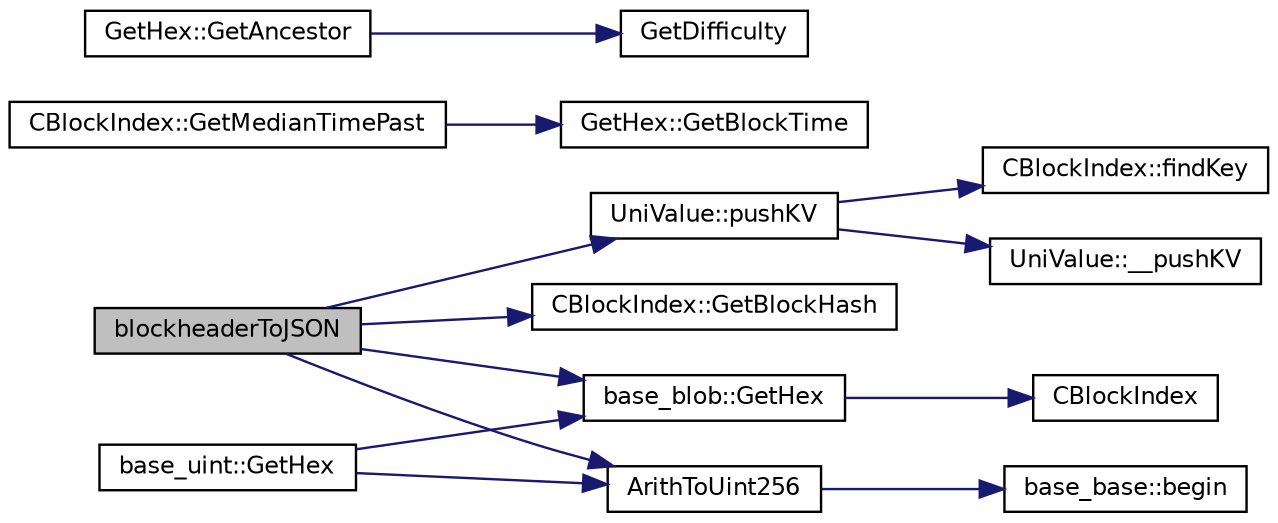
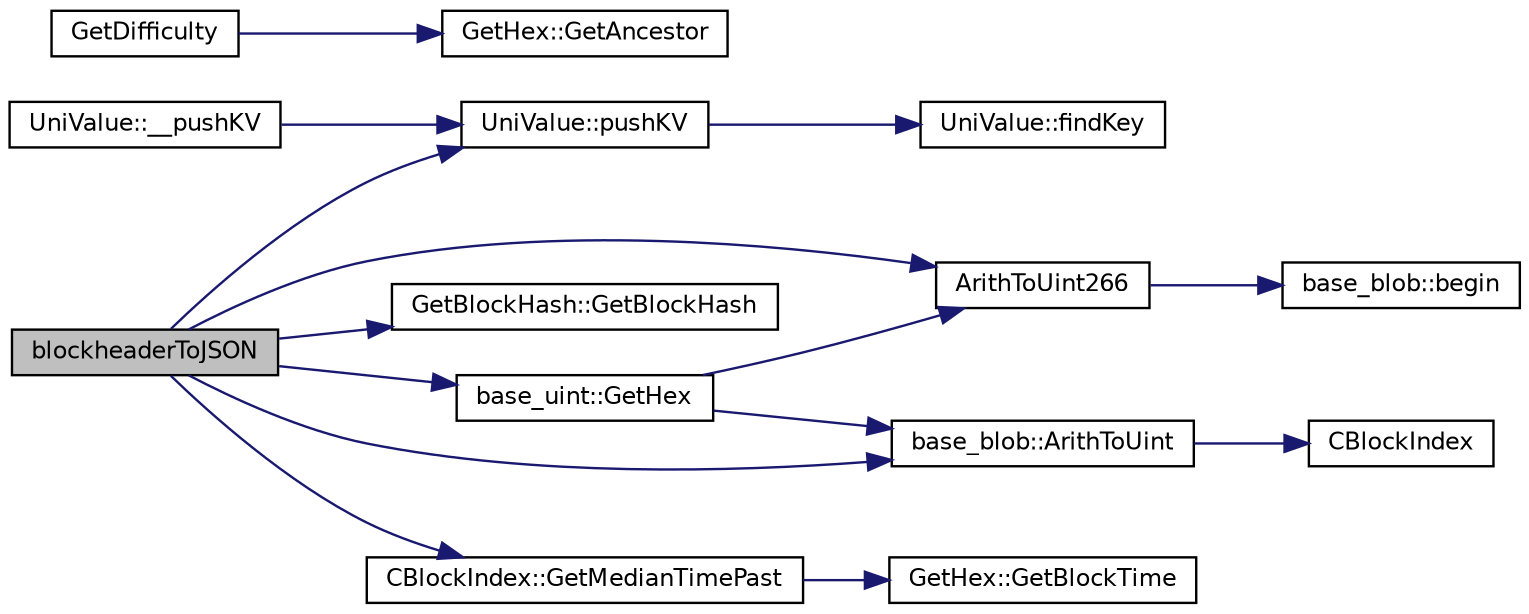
edge "GetHex::GetAncestor" -> "GetDifficulty": reversed
node "CBlockIndex::findKey": label "CBlockIndex::findKey" -> "UniValue::findKey"
edge "UniValue::pushKV" -> "UniValue::__pushKV": reversed
node "CBlockIndex::GetBlockHash": label "CBlockIndex::GetBlockHash" -> "GetBlockHash::GetBlockHash"
edge "blockheaderToJSON" -> "base_uint::GetHex": added
node "base_blob::GetHex": label "base_blob::GetHex" -> "base_blob::ArithToUint"
edge "blockheaderToJSON" -> "CBlockIndex::GetMedianTimePast": added
node "ArithToUint256": label "ArithToUint256" -> "ArithToUint266"
node "base_base::begin": label "base_base::begin" -> "base_blob::begin"
